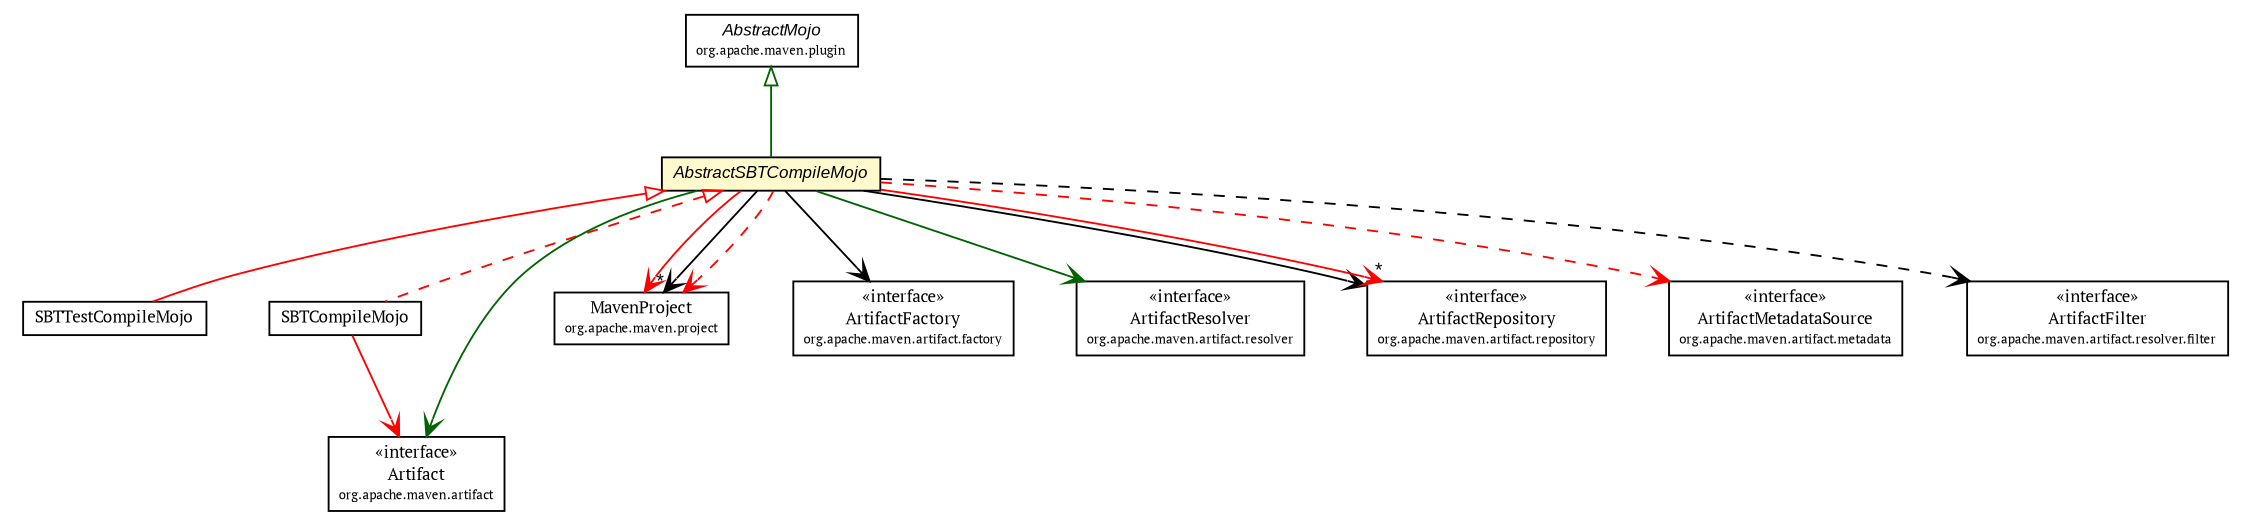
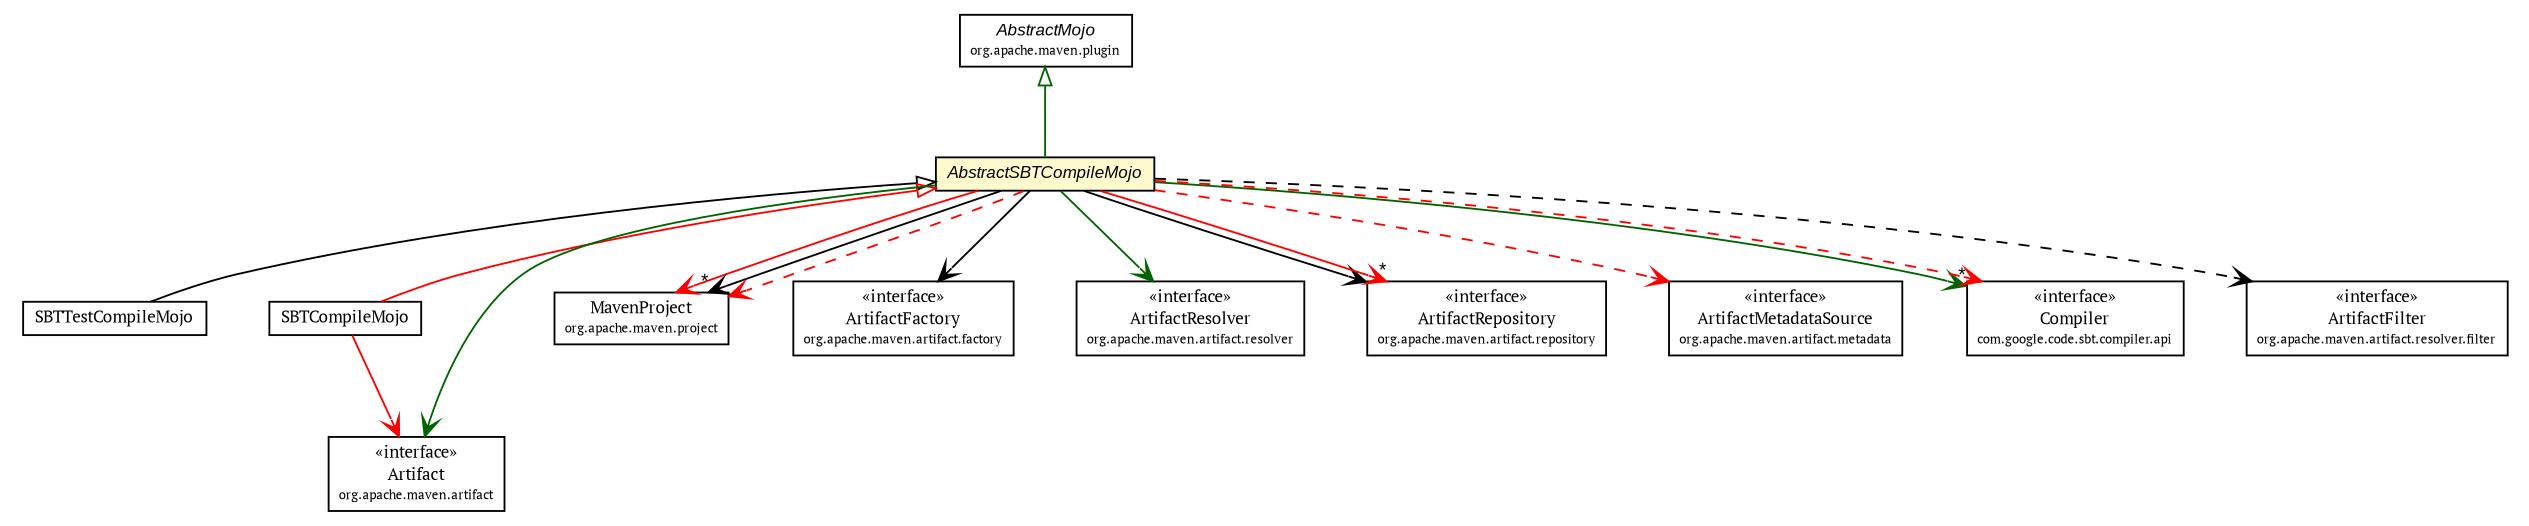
edge "SBTTestCompileMojo" -> "AbstractSBTCompileMojo": color red -> black
edge "SBTCompileMojo" -> "AbstractSBTCompileMojo": style dashed -> solid
node "Compiler": added
